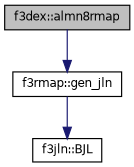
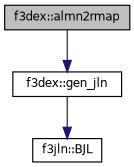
node "f3dex::almn8rmap": label "f3dex::almn8rmap" -> "f3dex::almn2rmap"
node "f3rmap::gen_jln": label "f3rmap::gen_jln" -> "f3dex::gen_jln"
